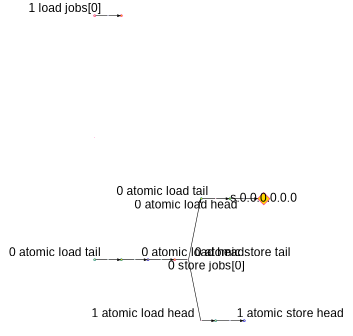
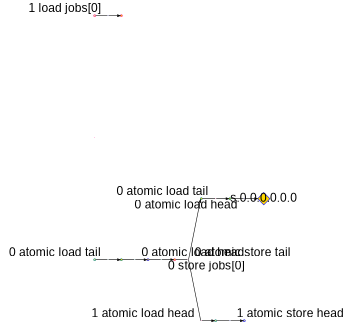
node "s.0.0.0.0.0.0": color deeppink -> blue
